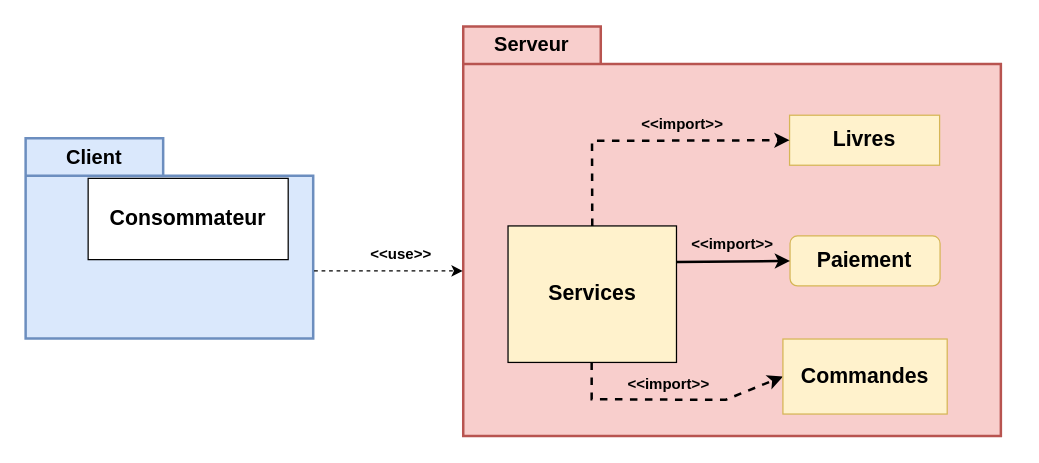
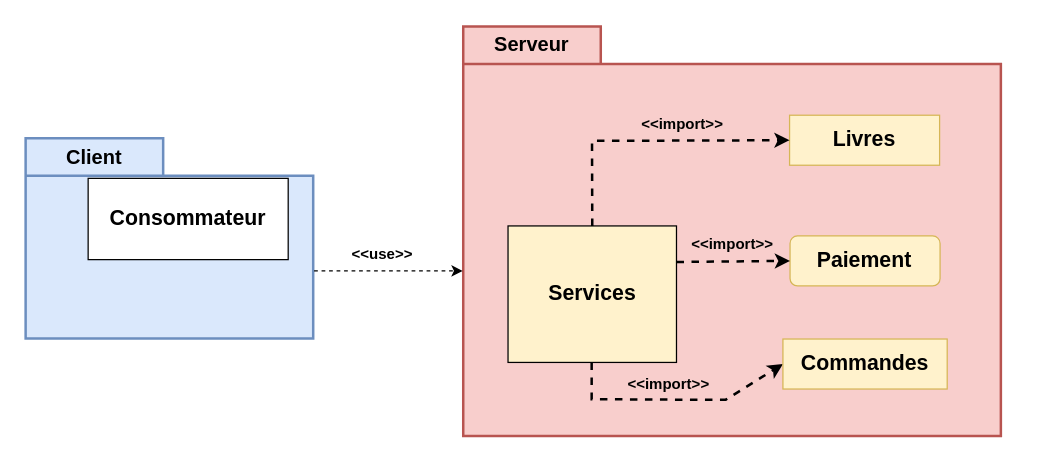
node "<<use>>": moved (401, 254) -> (382, 254)
edge "Services" -> "Paiement": style solid -> dashed
node "Commandes": size 164x75 -> 164x50
